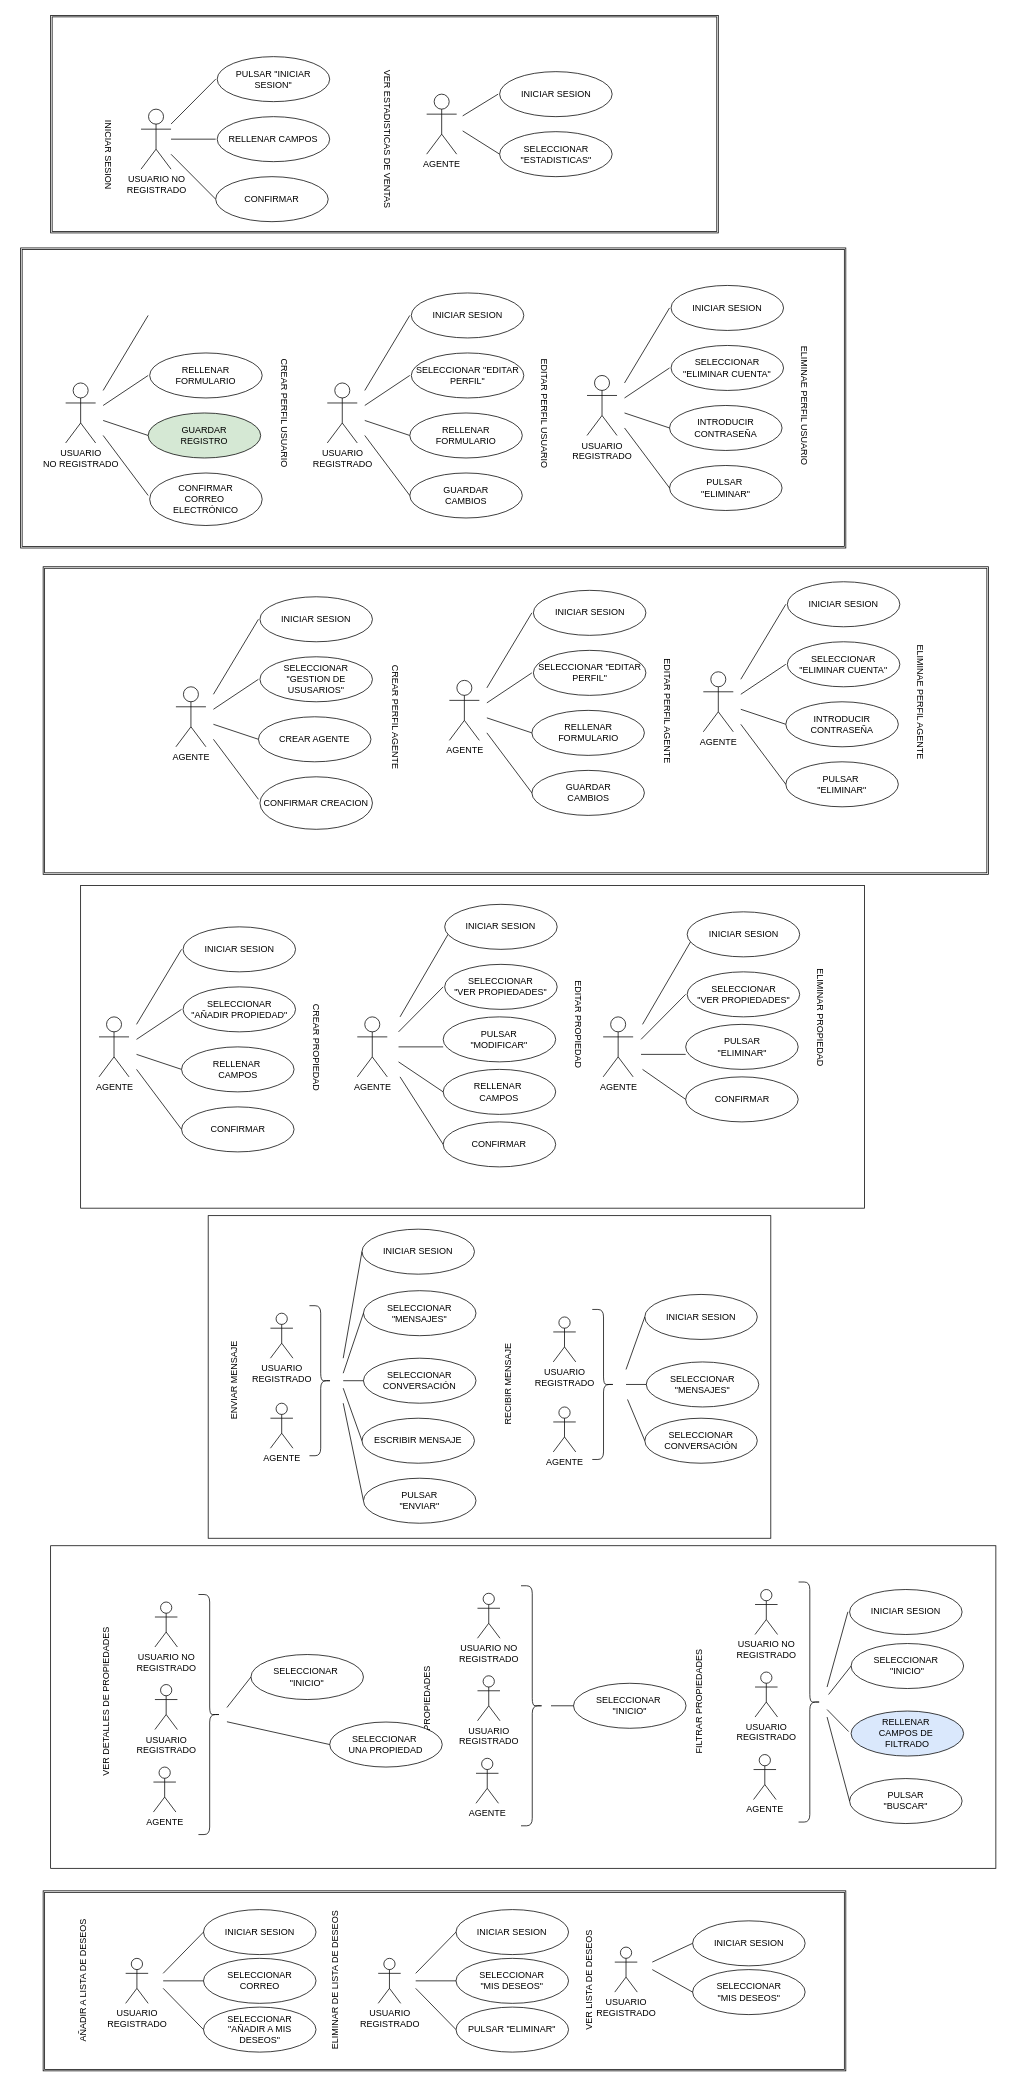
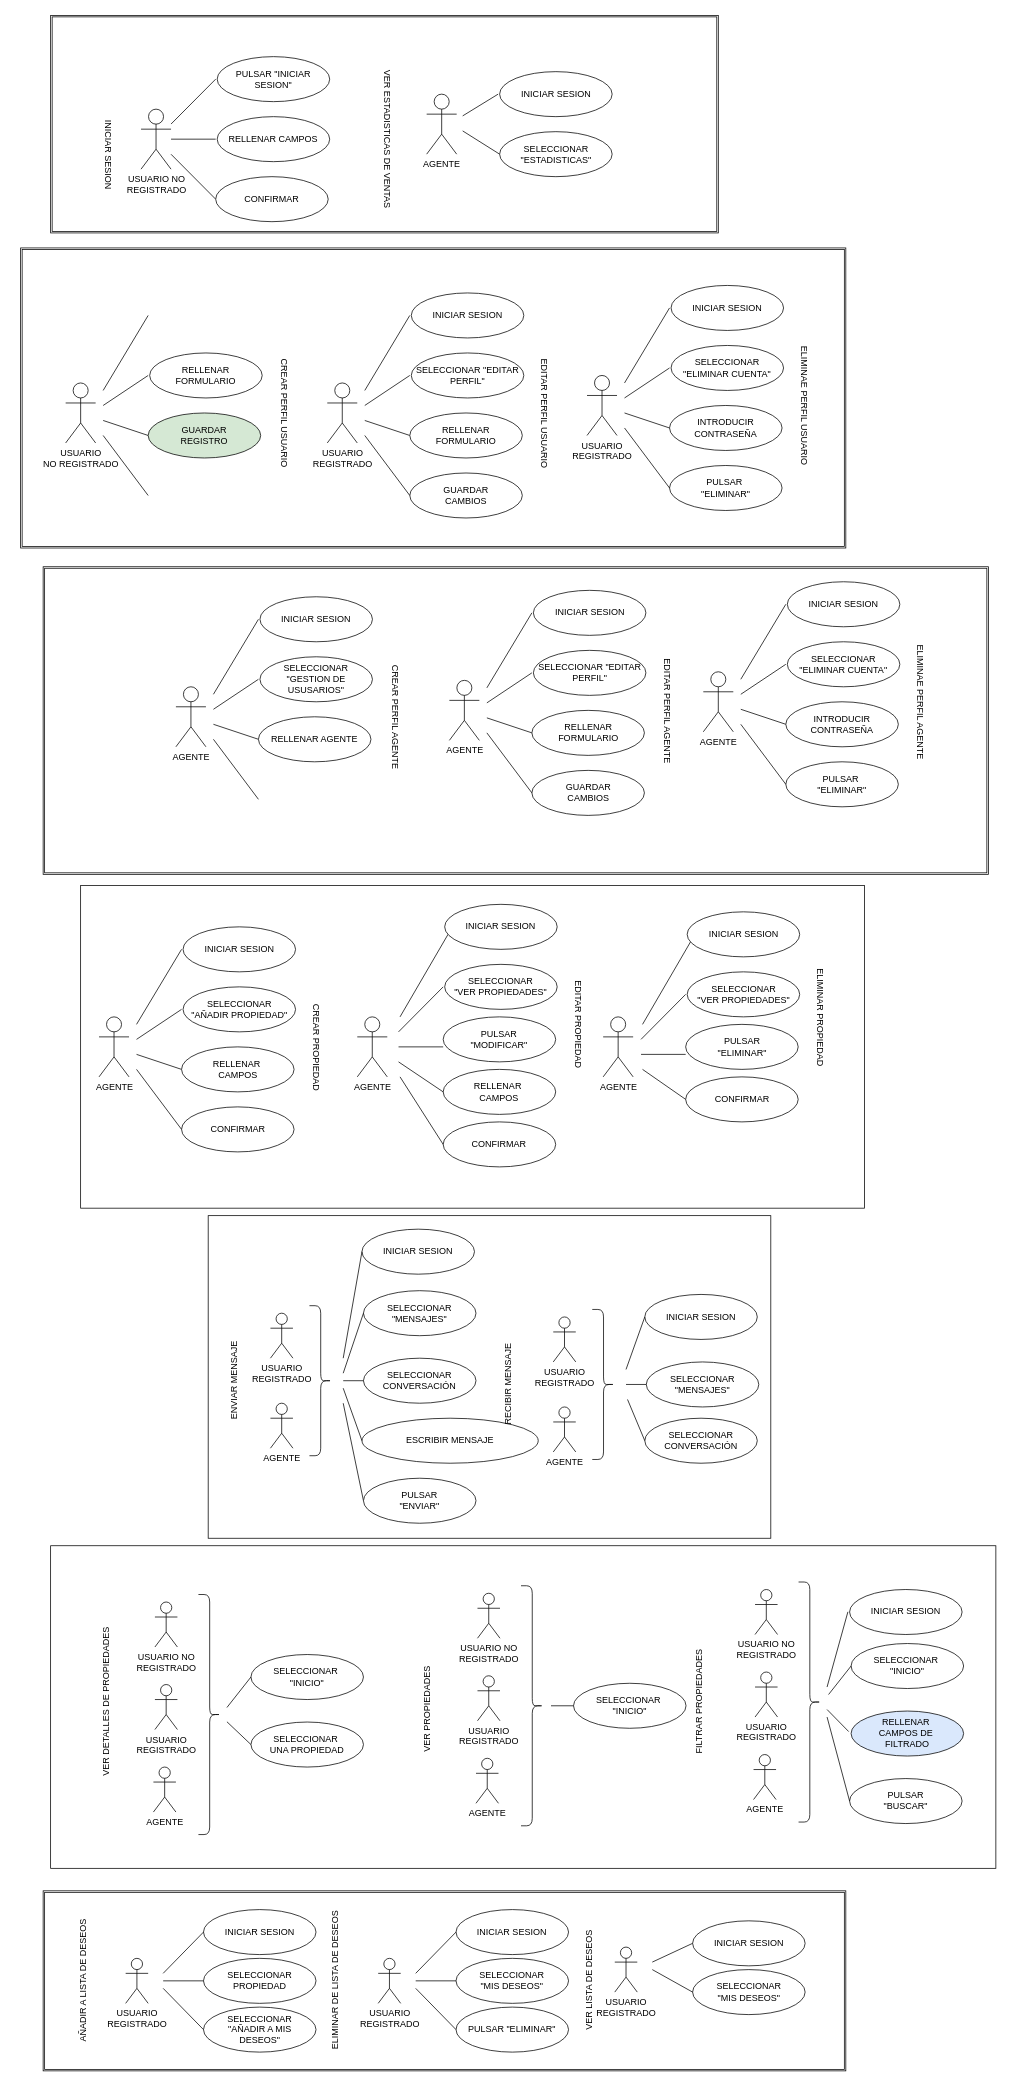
node "CONFIRMAR CORREO ELECTRÓNICO": removed
node "CREAR AGENTE": label "CREAR AGENTE" -> "RELLENAR AGENTE"
node "CONFIRMAR CREACION": removed
node "ESCRIBIR MENSAJE": size 113x45 -> 176x45
node "SELECCIONAR UNA PROPIEDAD": moved (386, 1744) -> (307, 1744)
node "SELECCIONAR CORREO": label "SELECCIONAR CORREO" -> "SELECCIONAR PROPIEDAD"
